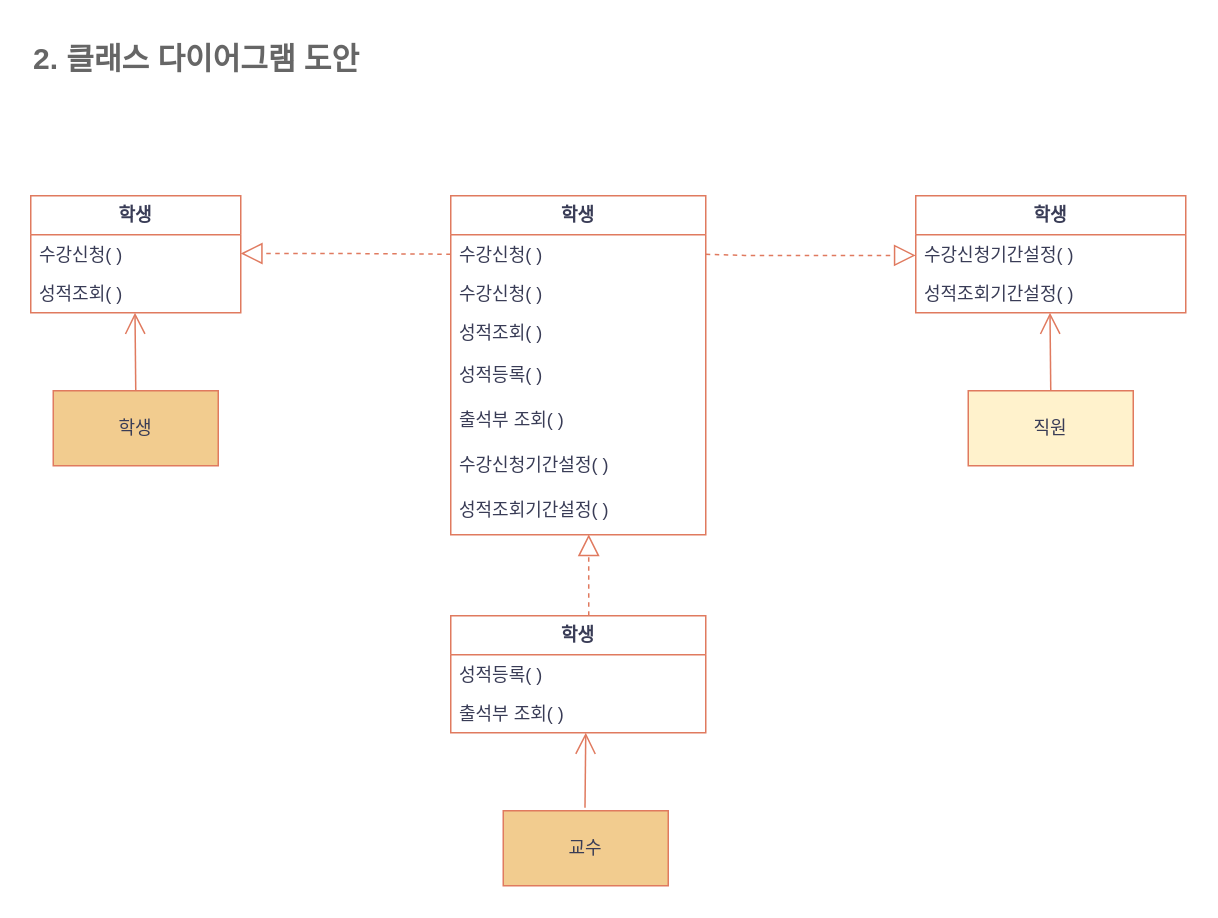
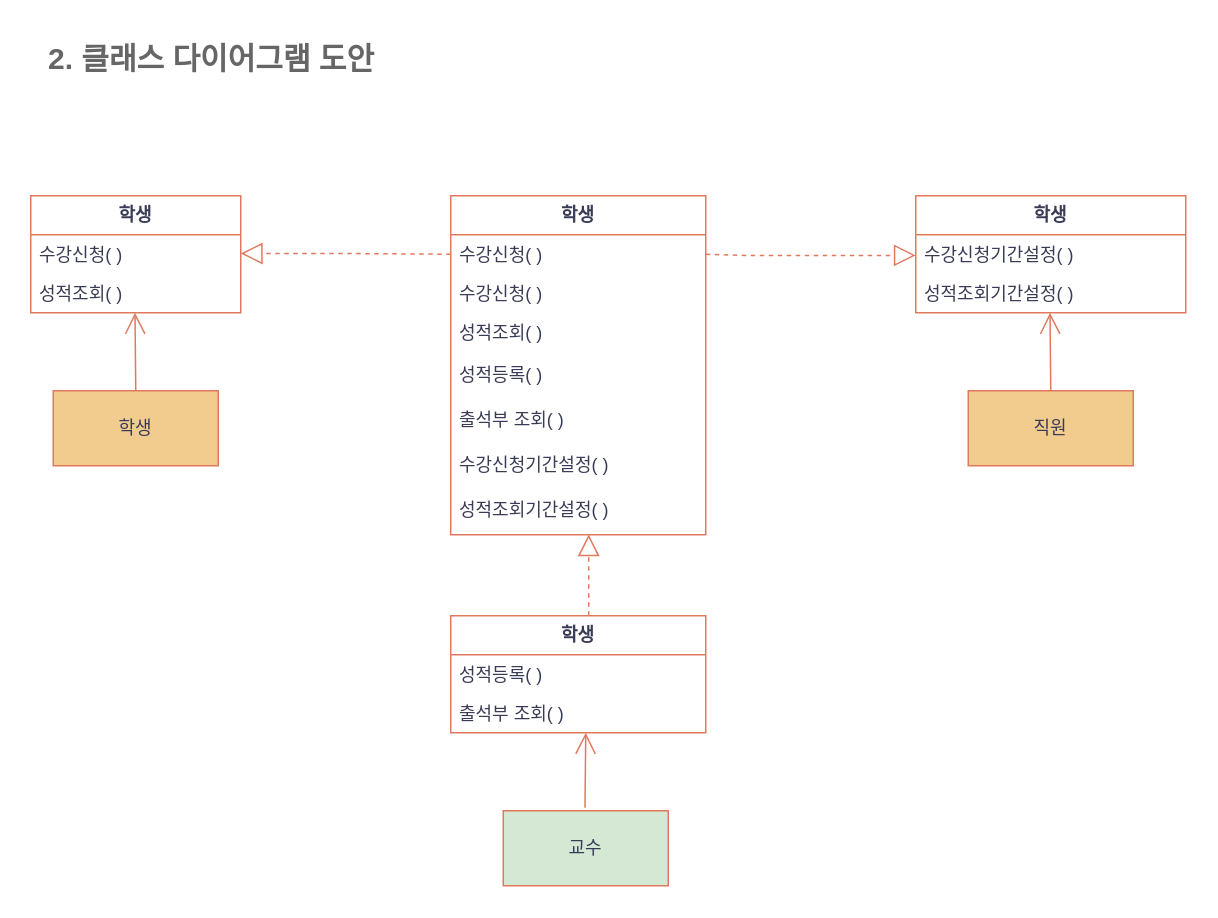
node "2. 클래스 다이어그램 도안": moved (226, 61) -> (241, 61)
node "직원": fillcolor #fff2cc -> #f2cc8f
node "교수": fillcolor #f2cc8f -> #d5e8d4
